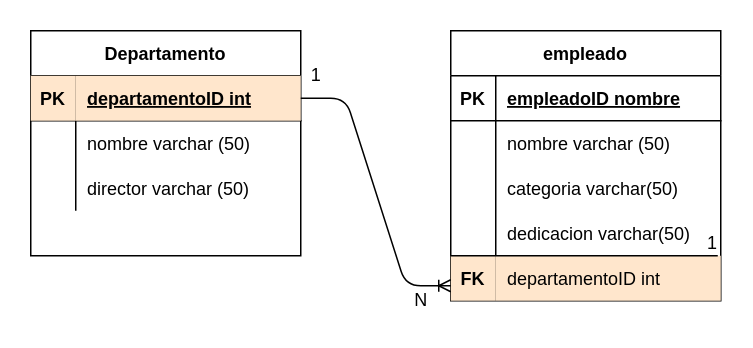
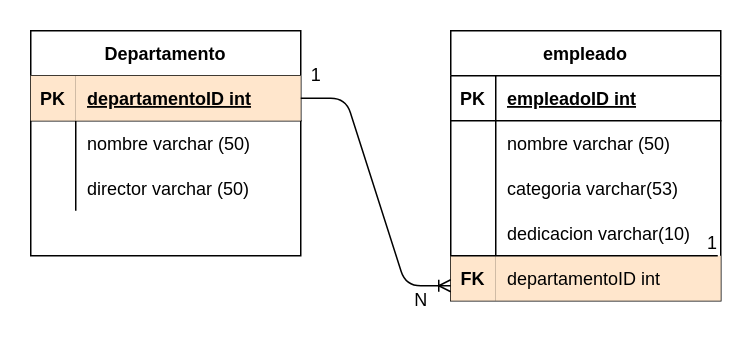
node "empleadoID nombre": label "empleadoID nombre" -> "empleadoID int"
node "categoria varchar(50)": label "categoria varchar(50)" -> "categoria varchar(53)"
node "dedicacion varchar(50)": label "dedicacion varchar(50)" -> "dedicacion varchar(10)"
